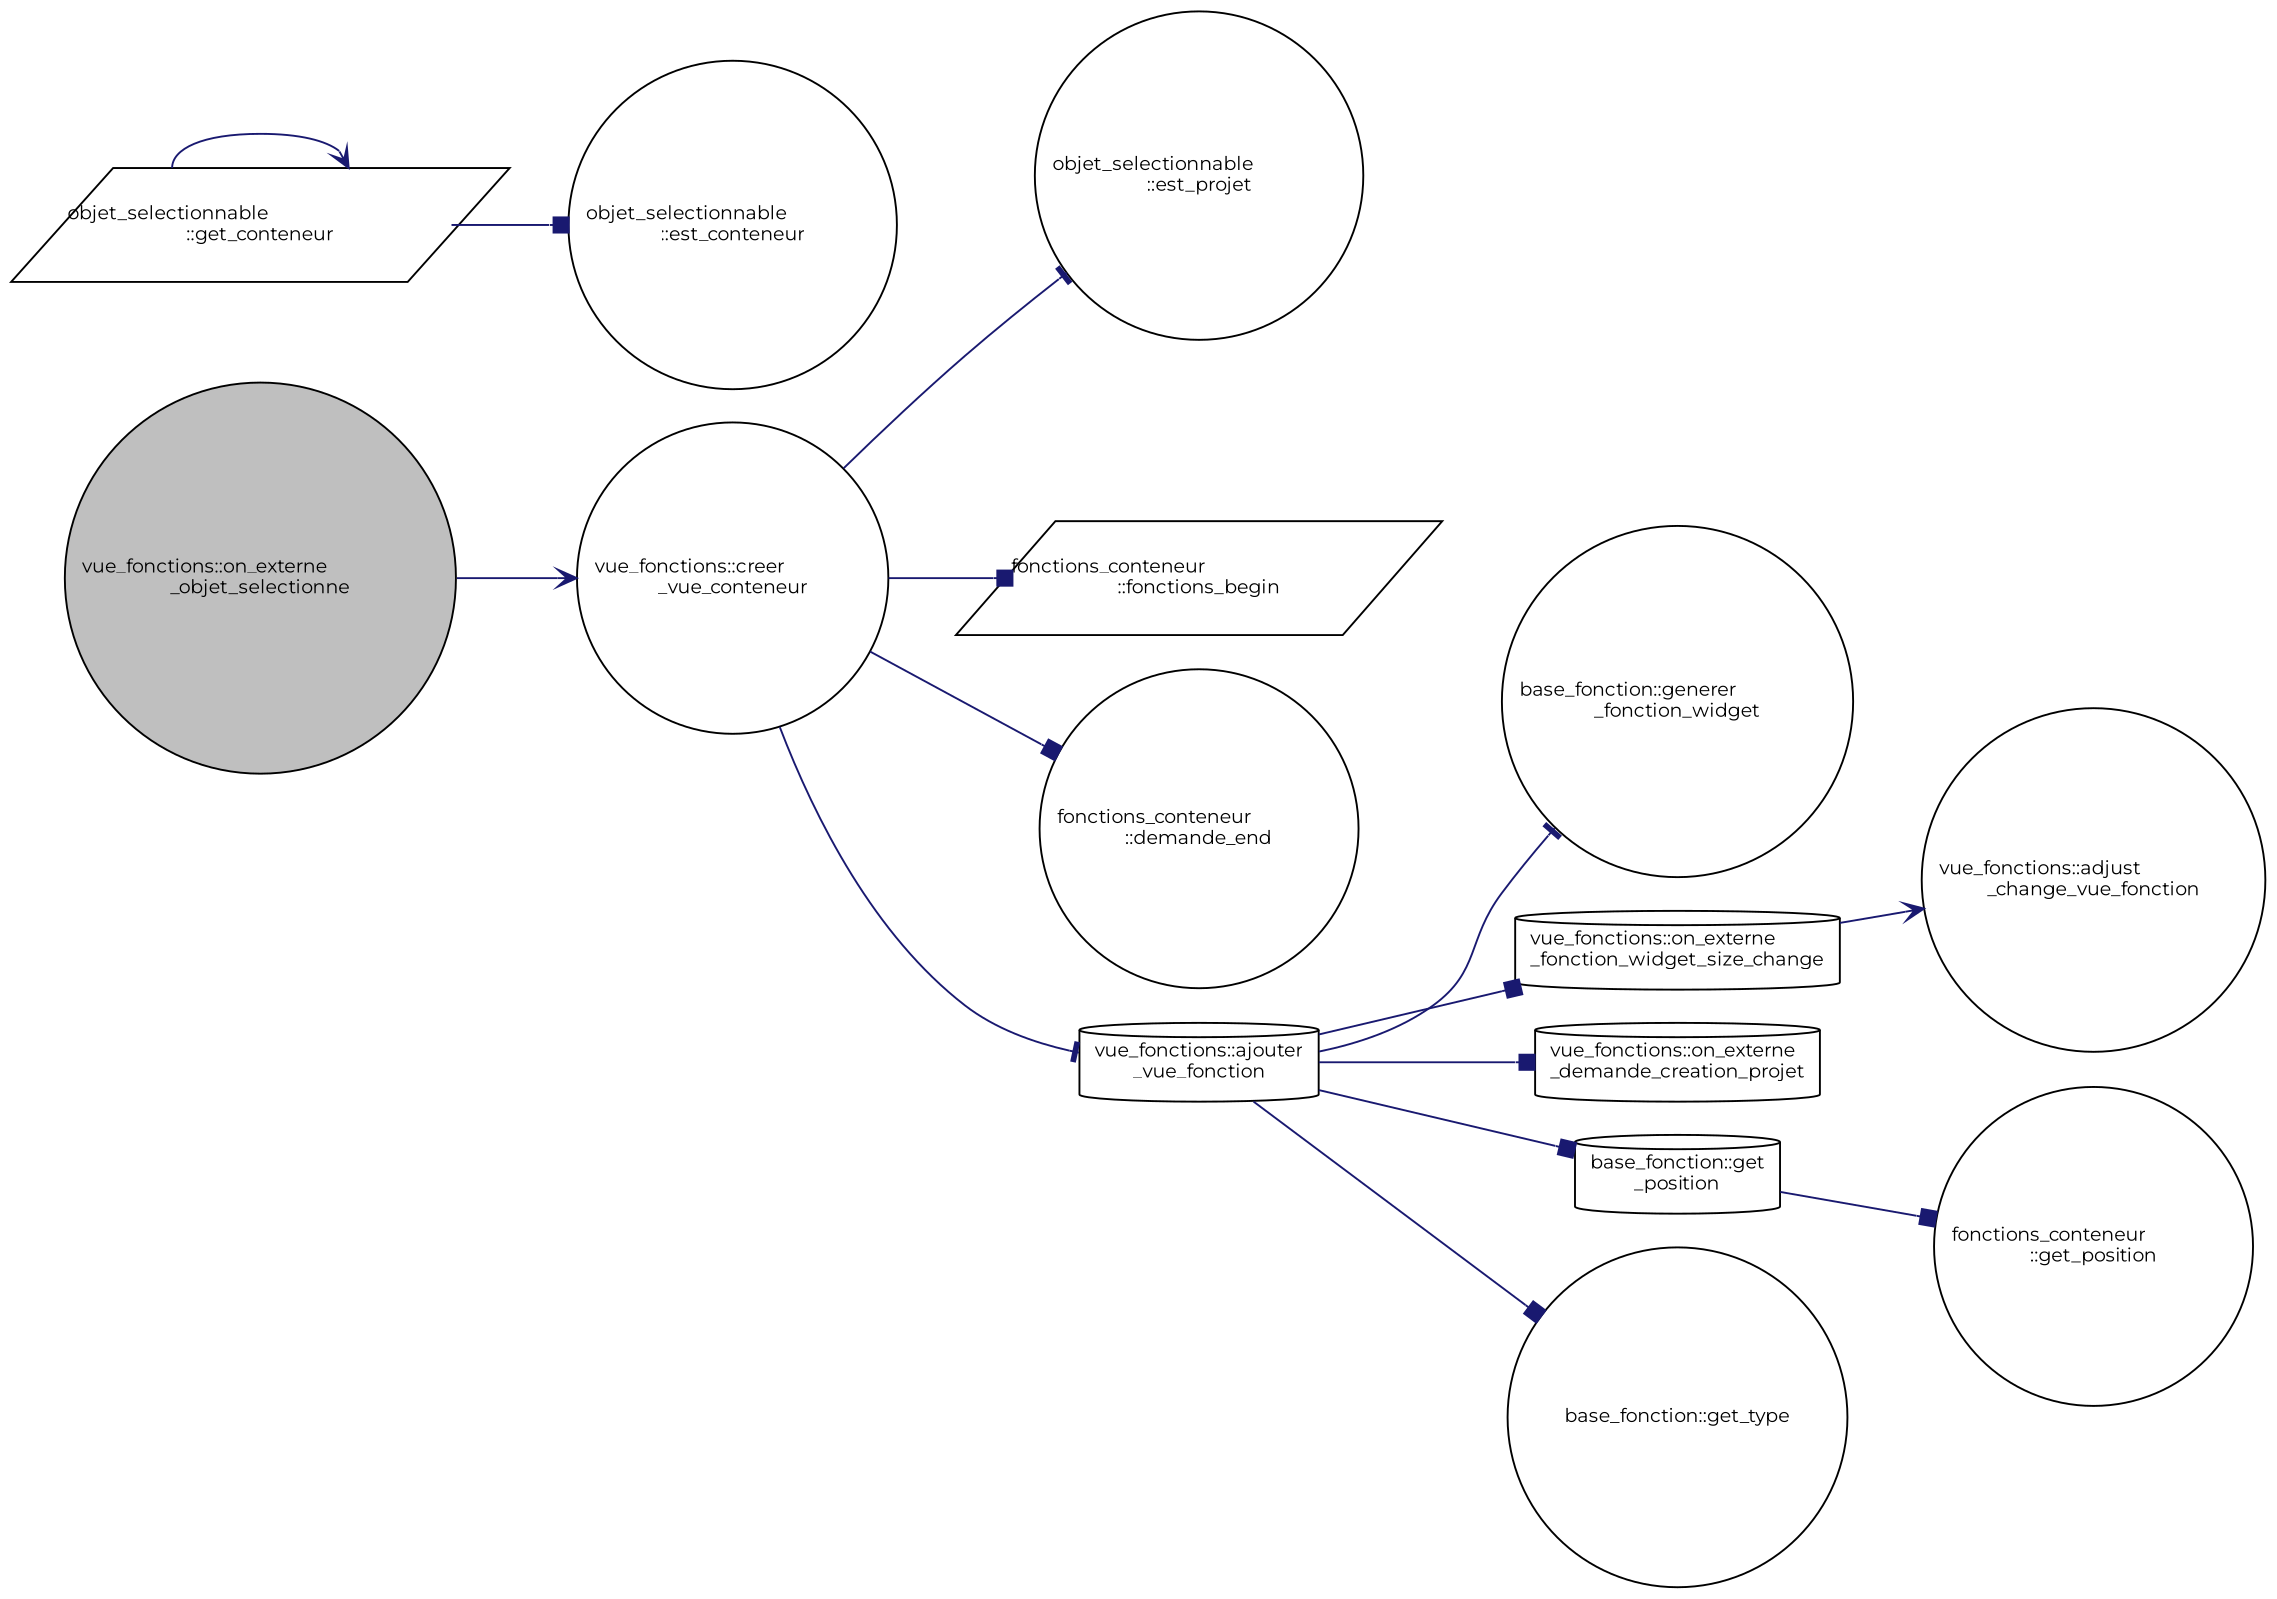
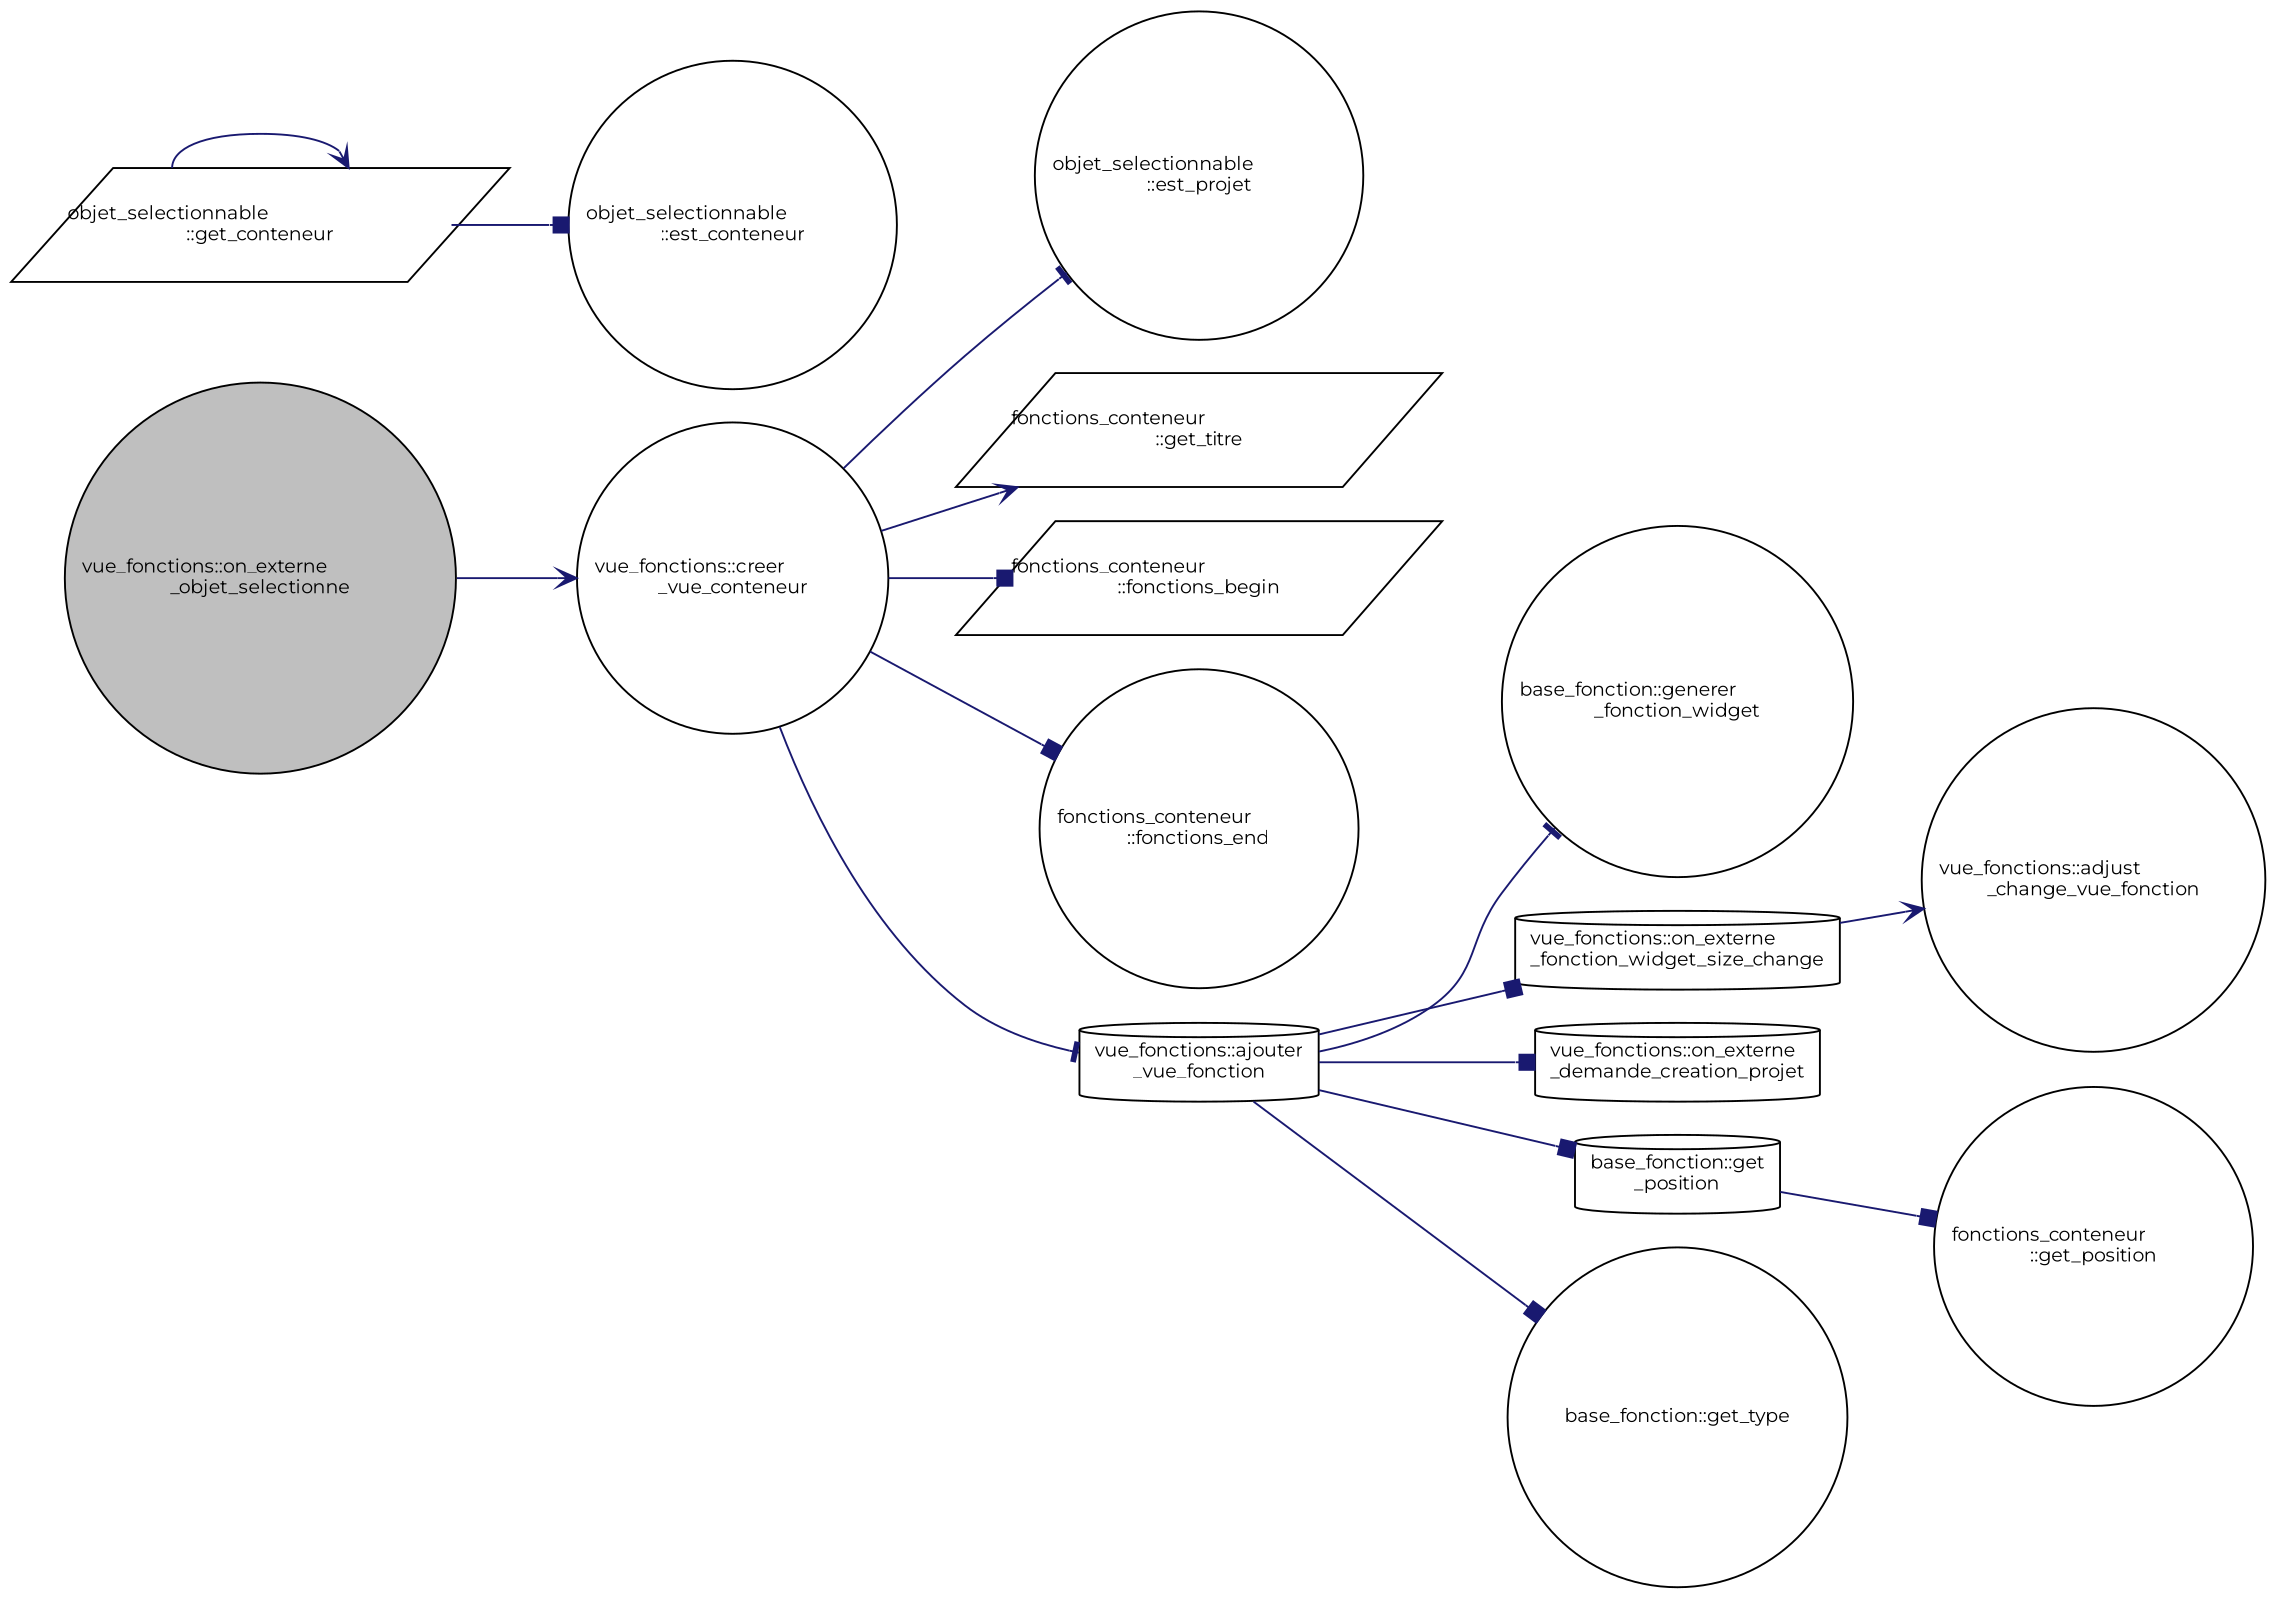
node "fonctions_conteneur ::get_titre": added
node "fonctions_conteneur ::demande_end": label "fonctions_conteneur ::demande_end" -> "fonctions_conteneur ::fonctions_end"
